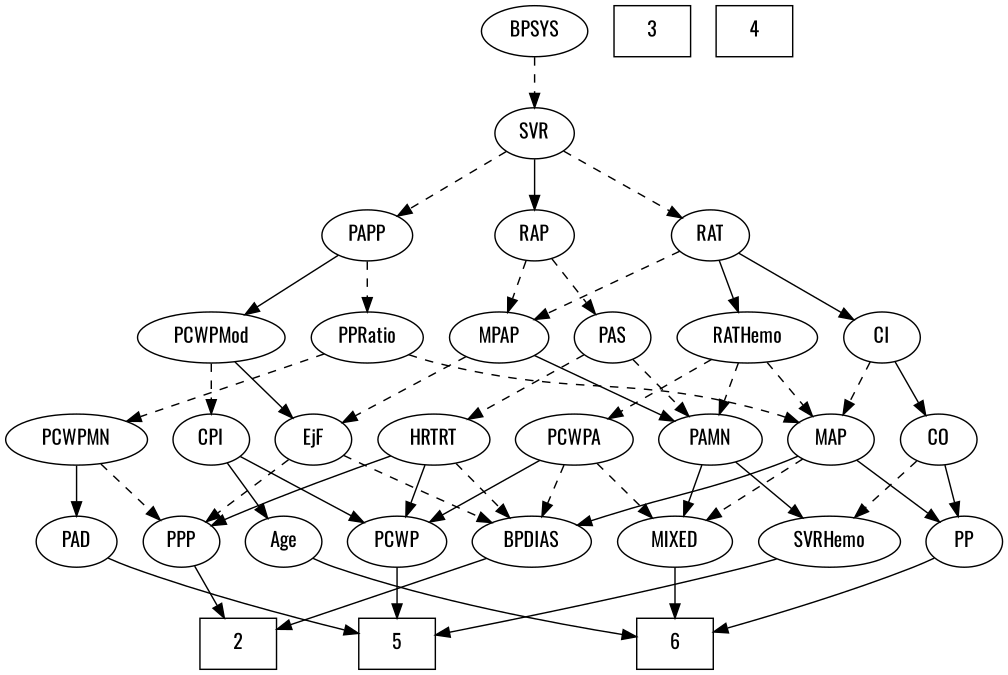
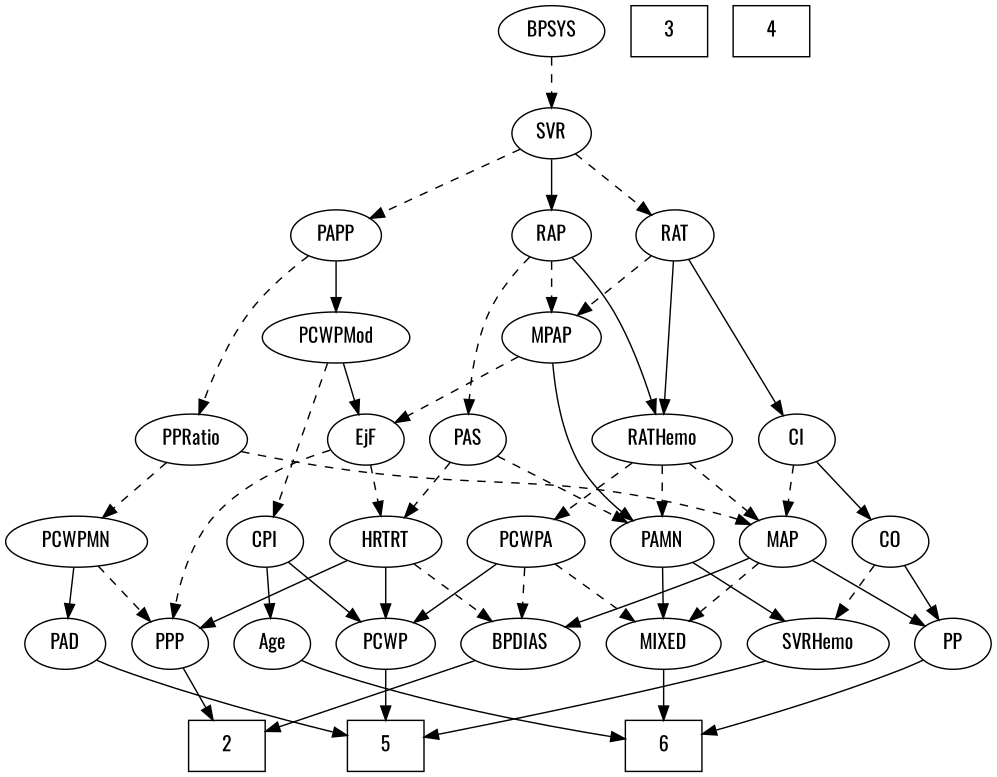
edge "RAP" -> "RATHemo": added
edge "EjF" -> "BPDIAS": now "EjF" -> "HRTRT"
